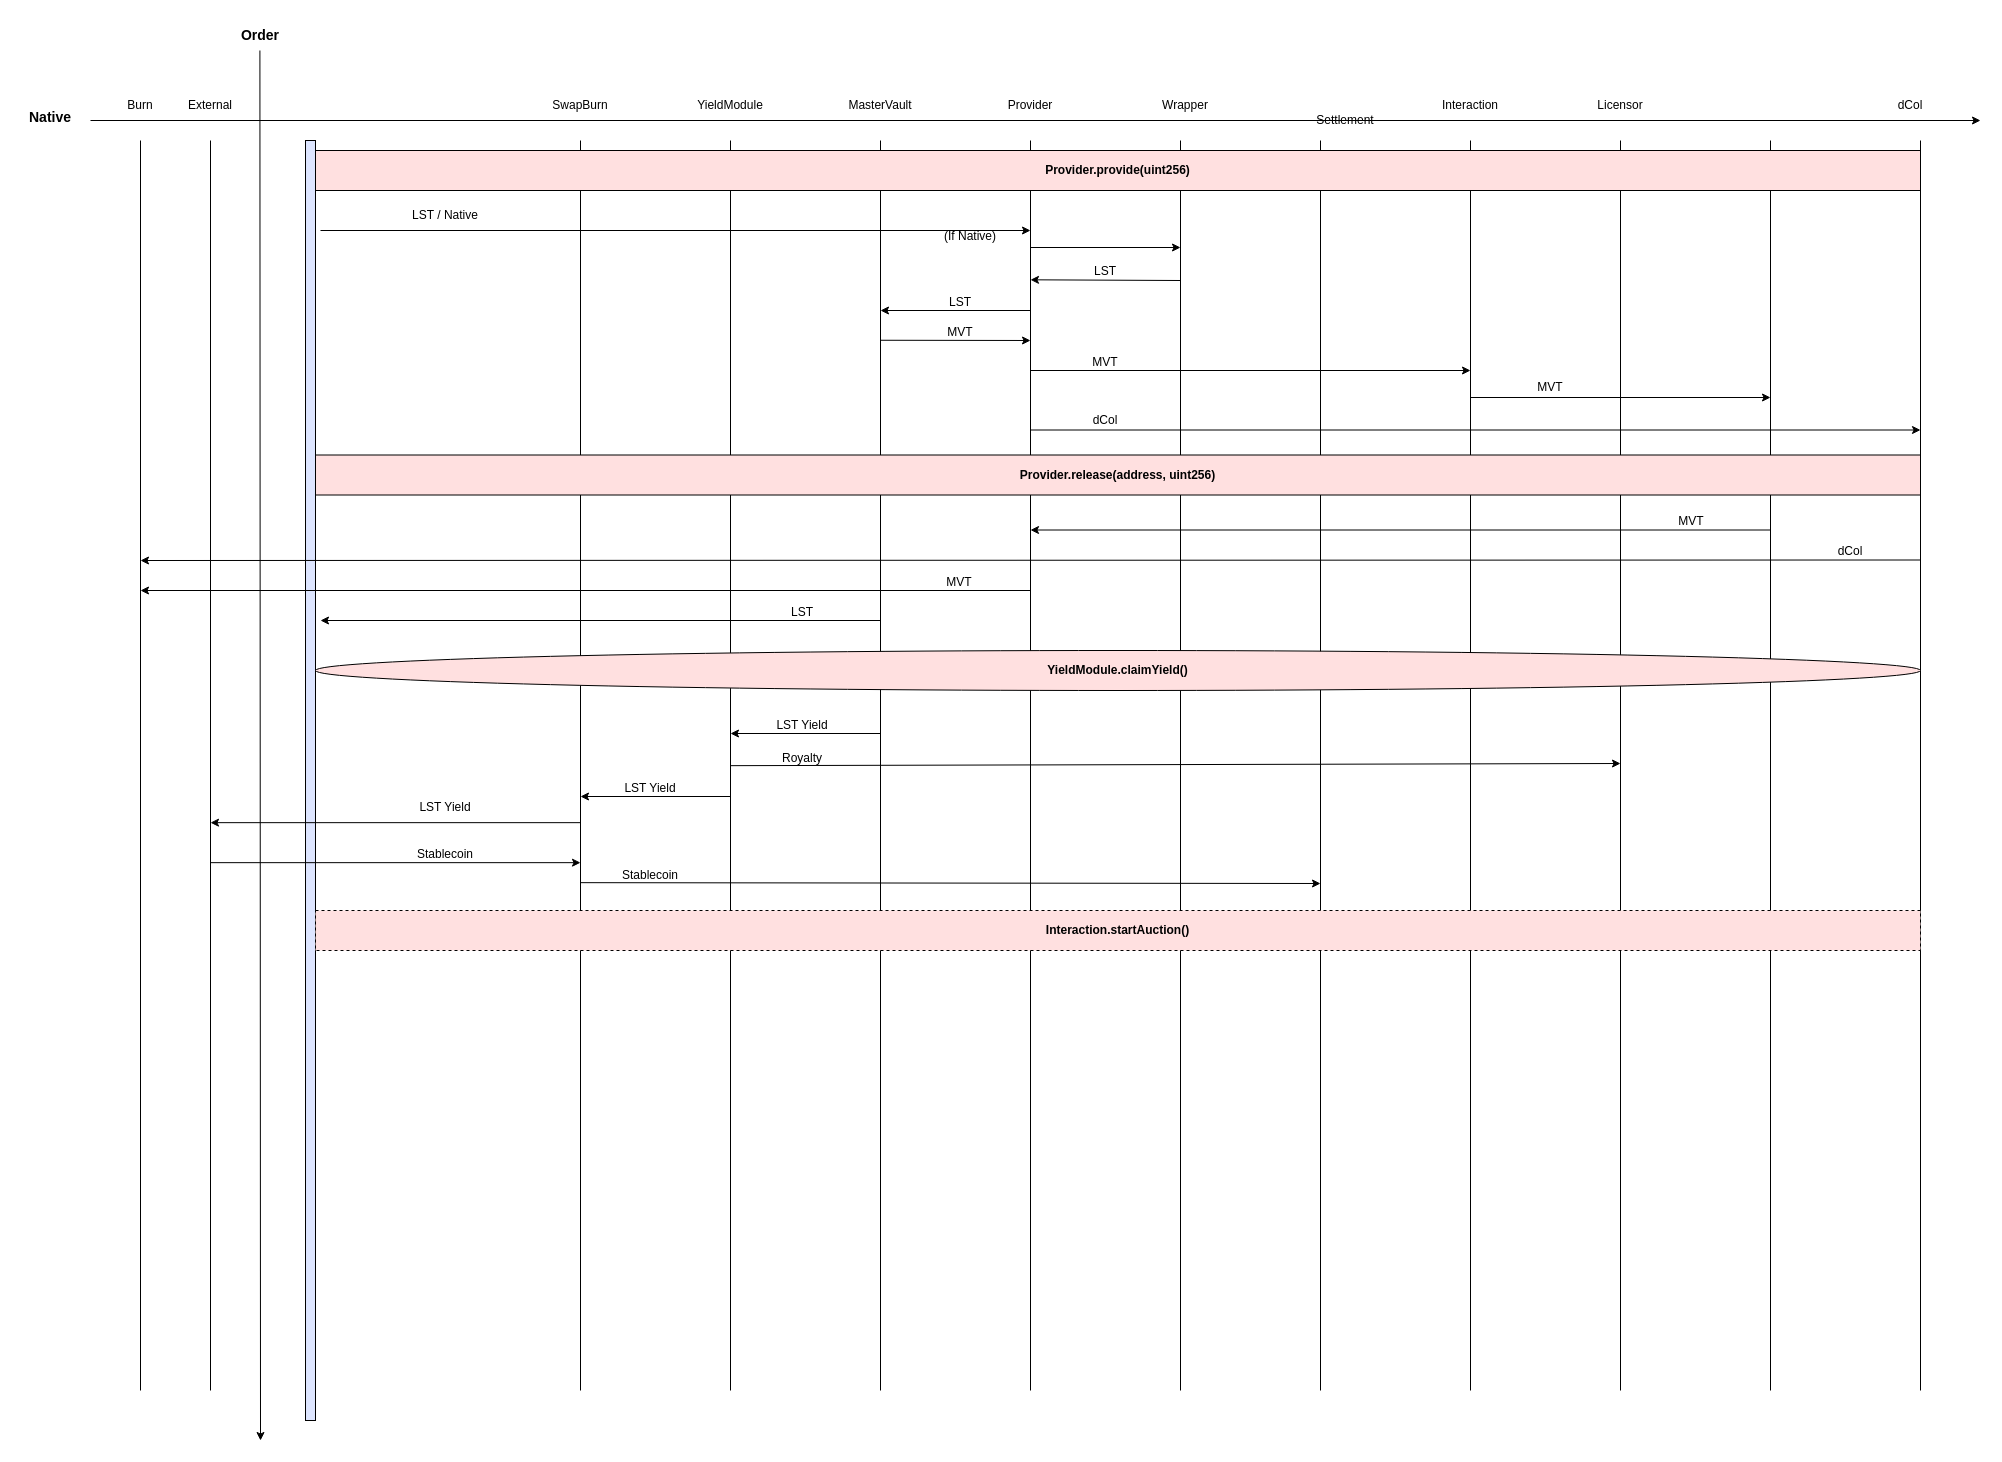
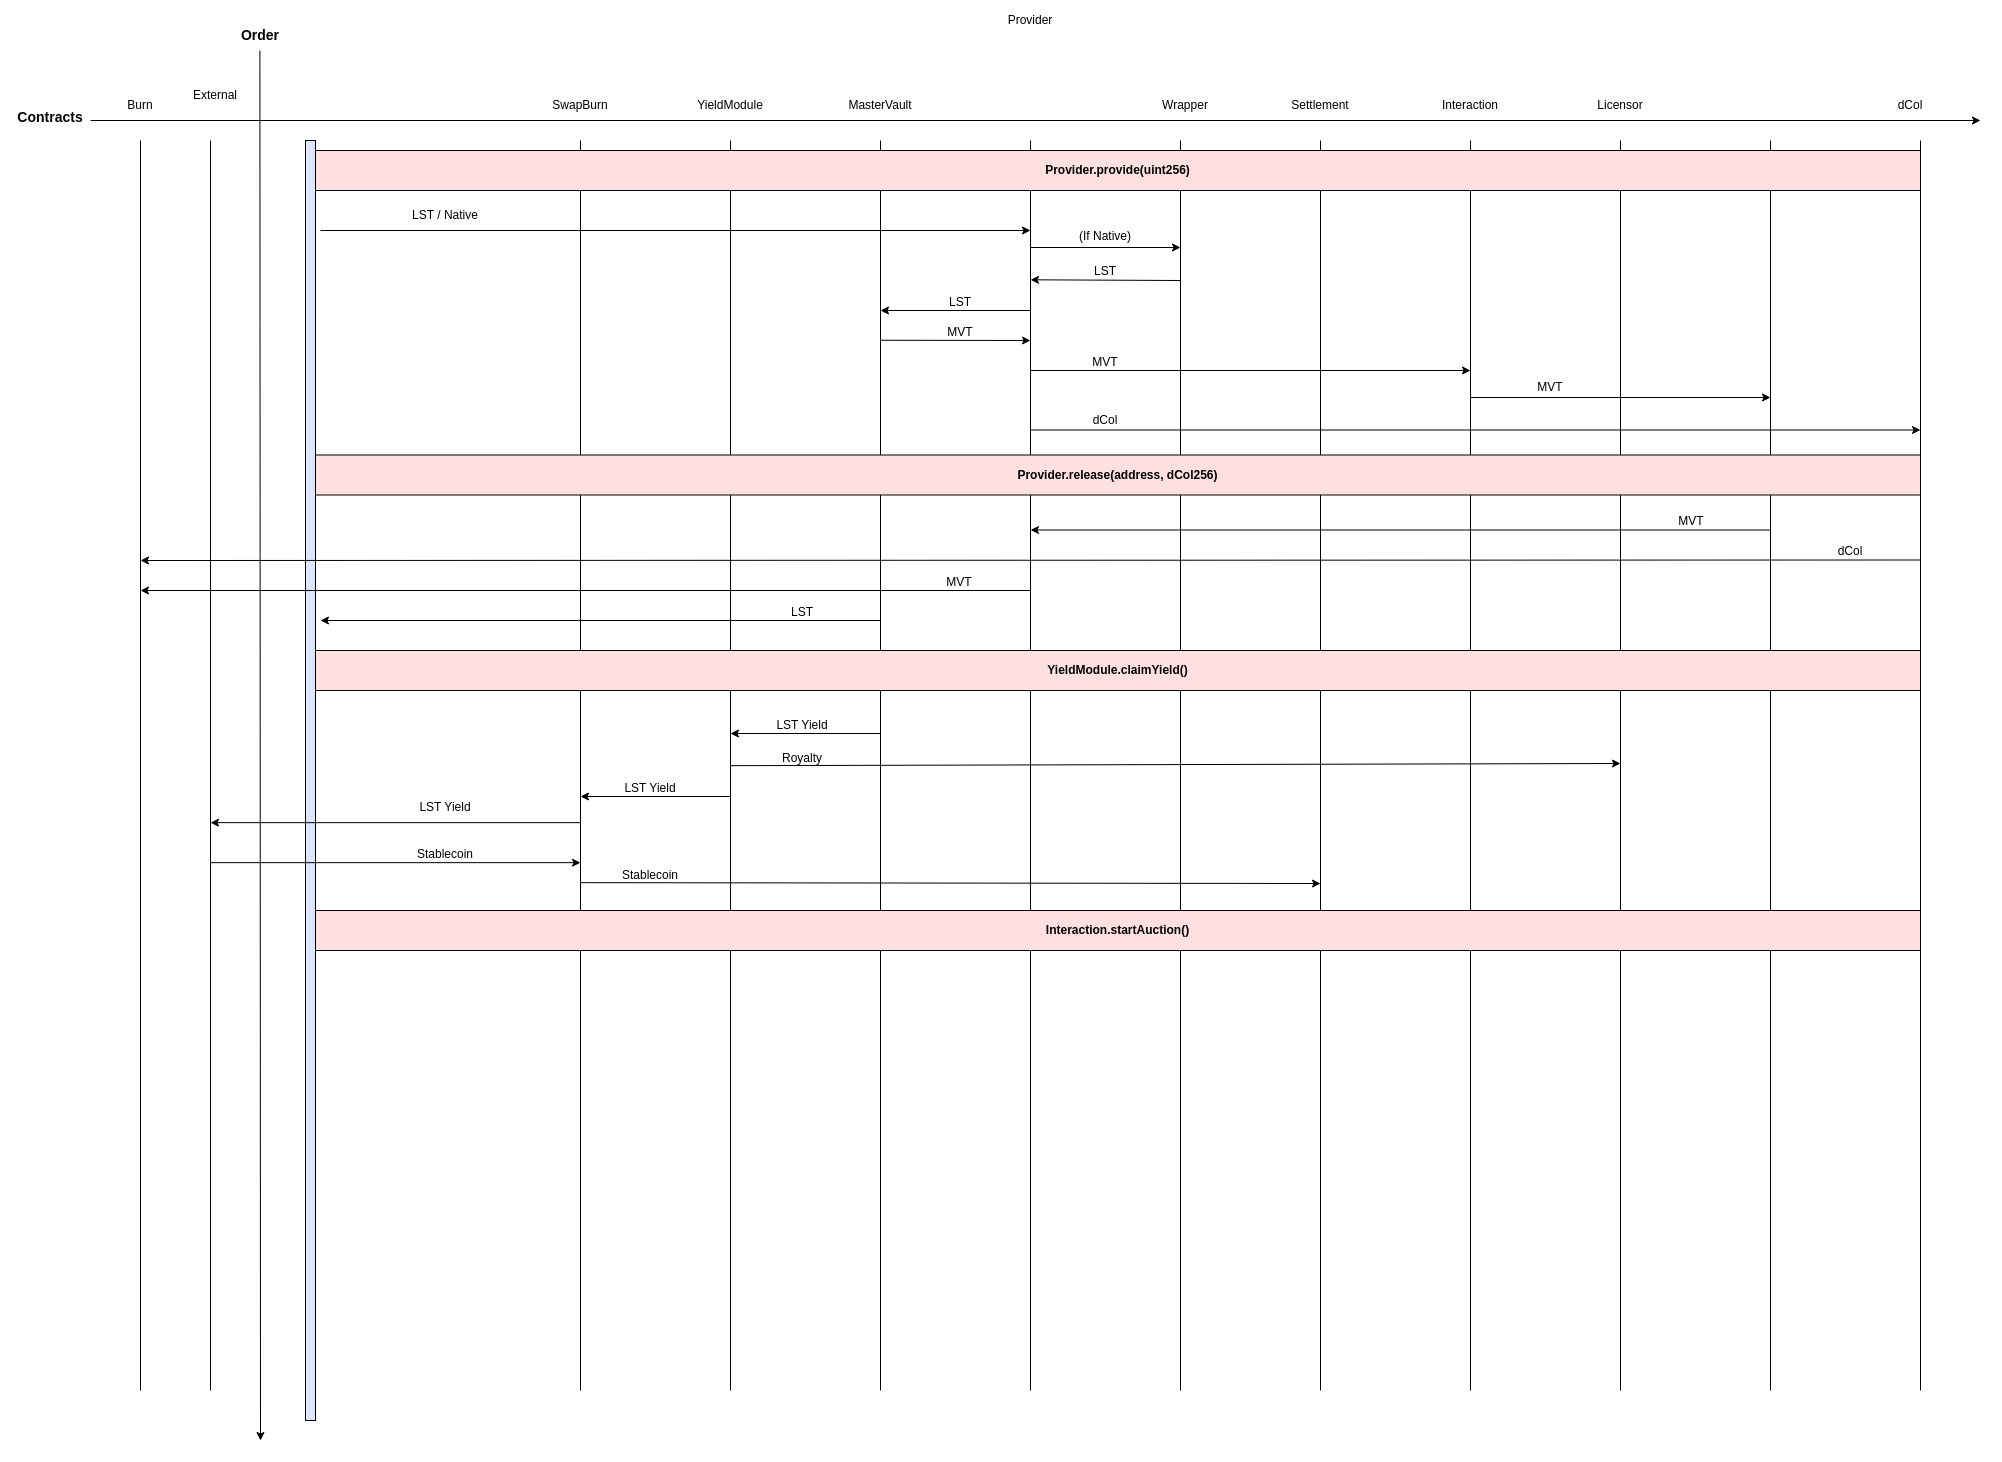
node "External": moved (211, 106) -> (216, 96)
node "Provider": moved (1031, 106) -> (1031, 21)
node "Native": label "Native" -> "Contracts"
node "Settlement": moved (1346, 121) -> (1321, 106)
node "(If Native)": moved (971, 237) -> (1106, 237)
node "Provider.release(address, uint256)": label "Provider.release(address, uint256)" -> "Provider.release(address, dCol256)"
node "YieldModule.claimYield()": shape ellipse -> rectangle
node "Interaction.startAuction()": style dashed -> solid
